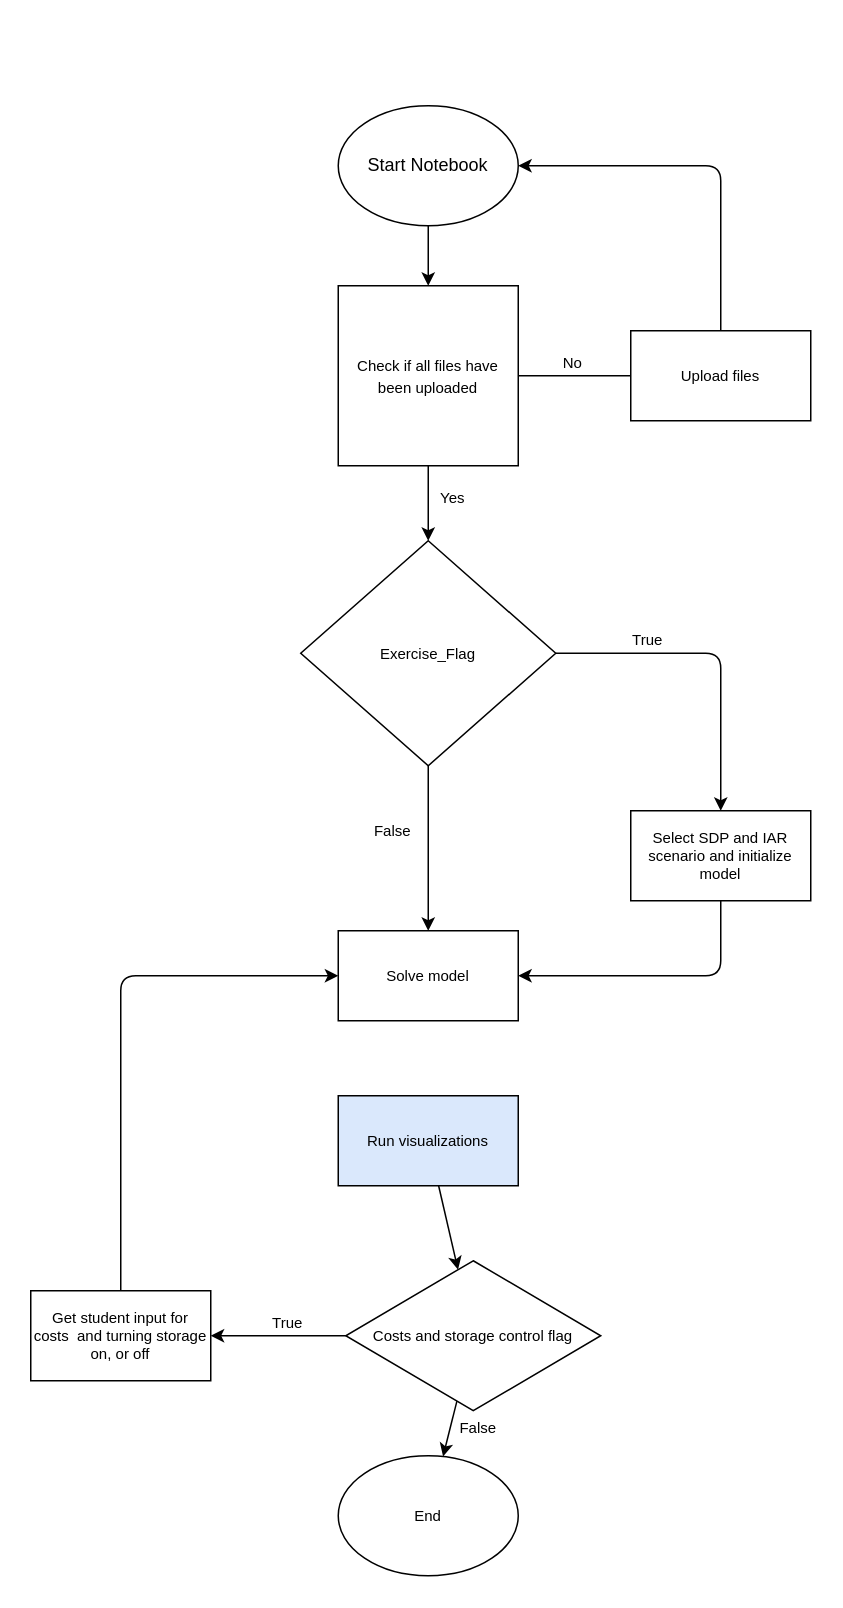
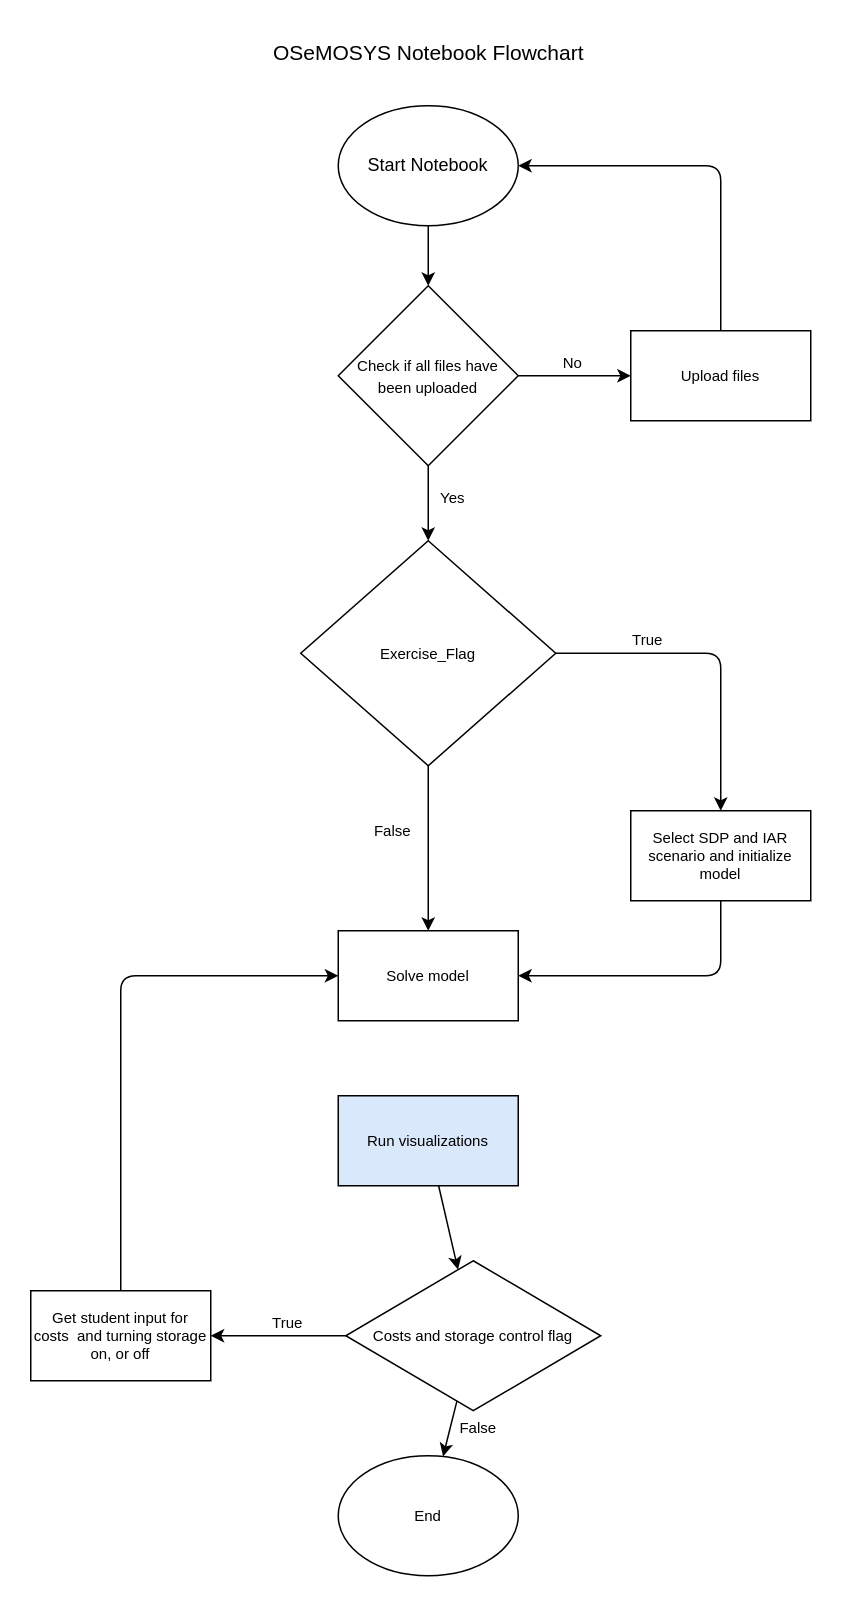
node "OSeMOSYS Notebook Flowchart": added
node "Check if all files have been uploaded": shape rectangle -> diamond
edge "Check if all files have been uploaded" -- "Upload files": arrowhead none -> classic
